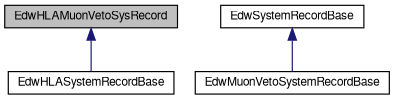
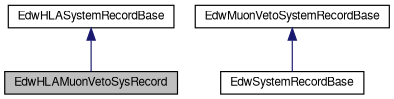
edge "EdwHLASystemRecordBase" -> "EdwHLAMuonVetoSysRecord": reversed
edge "EdwMuonVetoSystemRecordBase" -> "EdwSystemRecordBase": reversed
